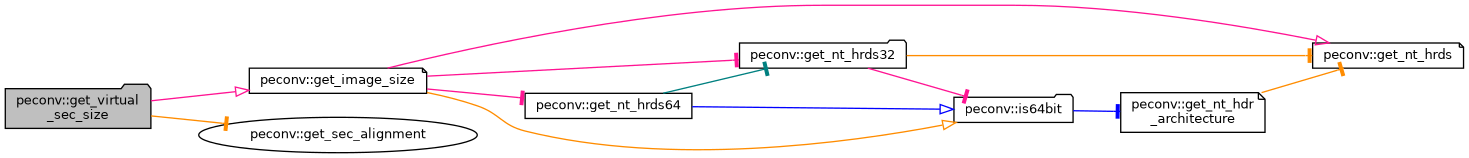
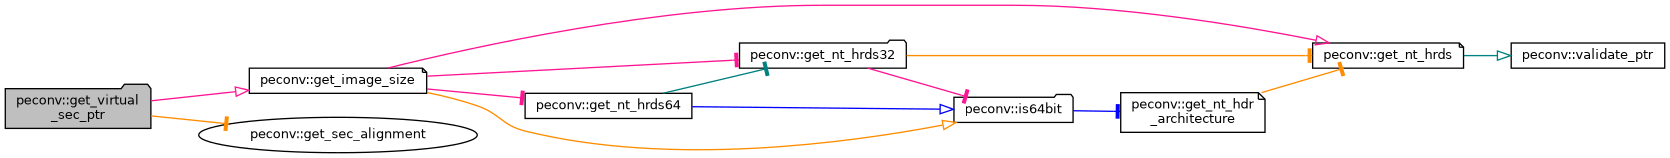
node "peconv::validate_ptr": added
node "peconv::get_virtual _sec_size": label "peconv::get_virtual _sec_size" -> "peconv::get_virtual _sec_ptr"
